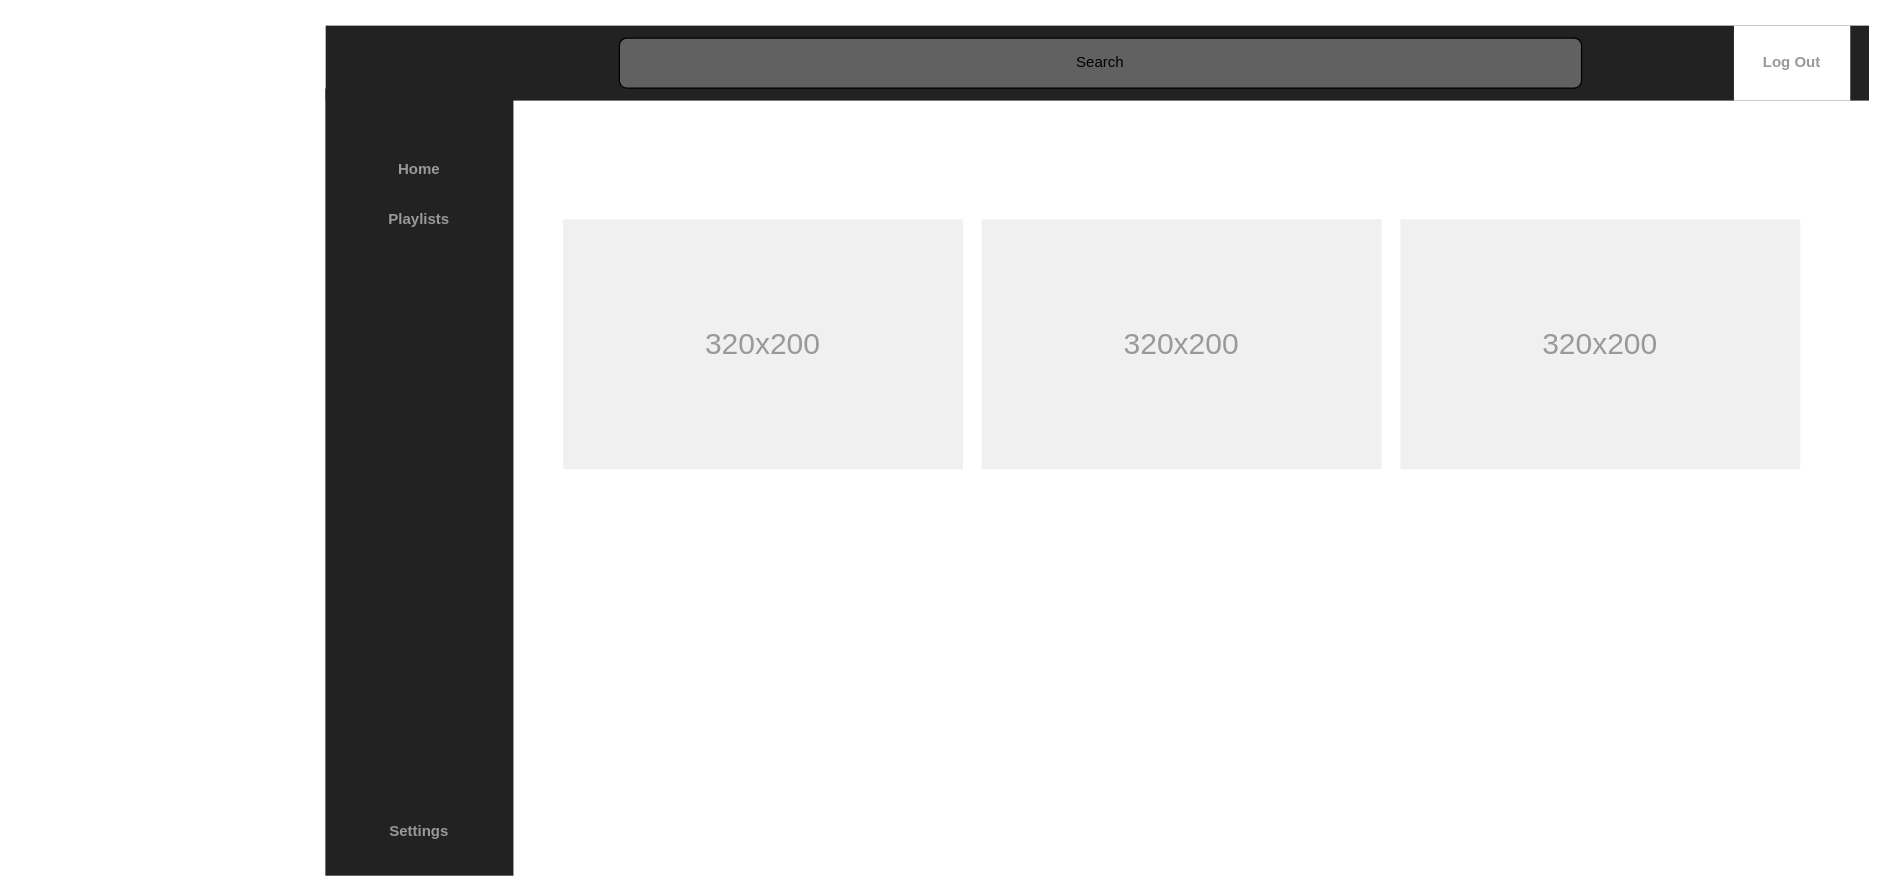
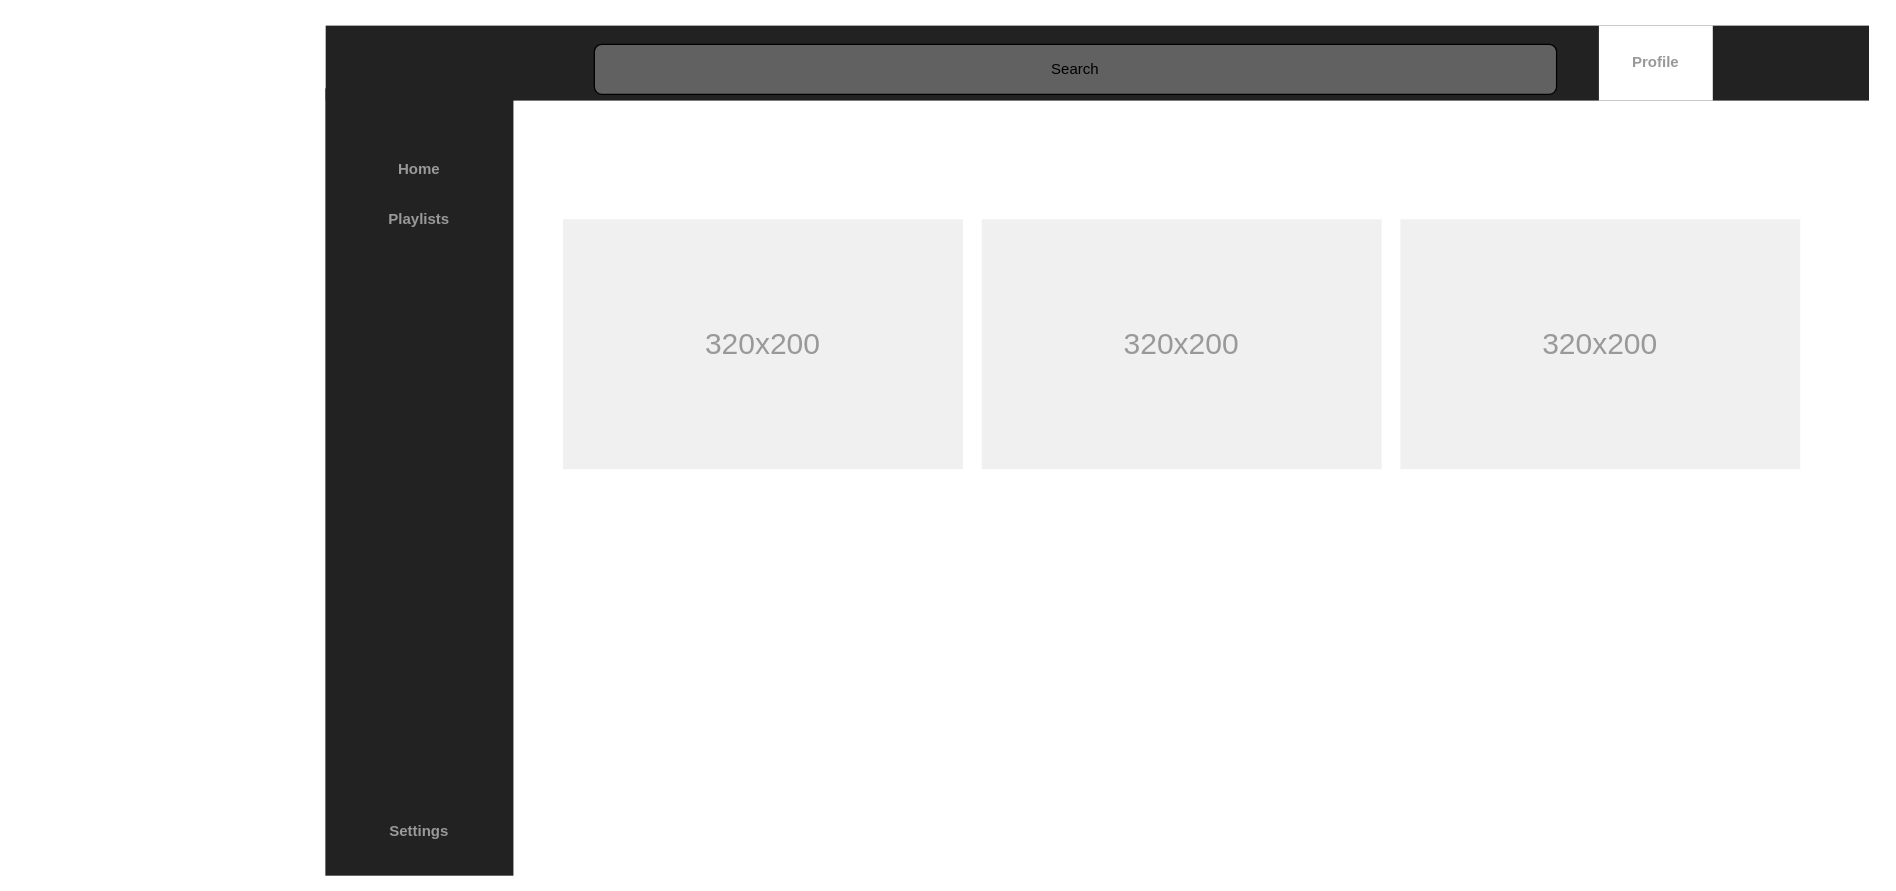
node "Search": moved (1101, 63) -> (1076, 69)
node "Profile": added
node "Log Out": removed
